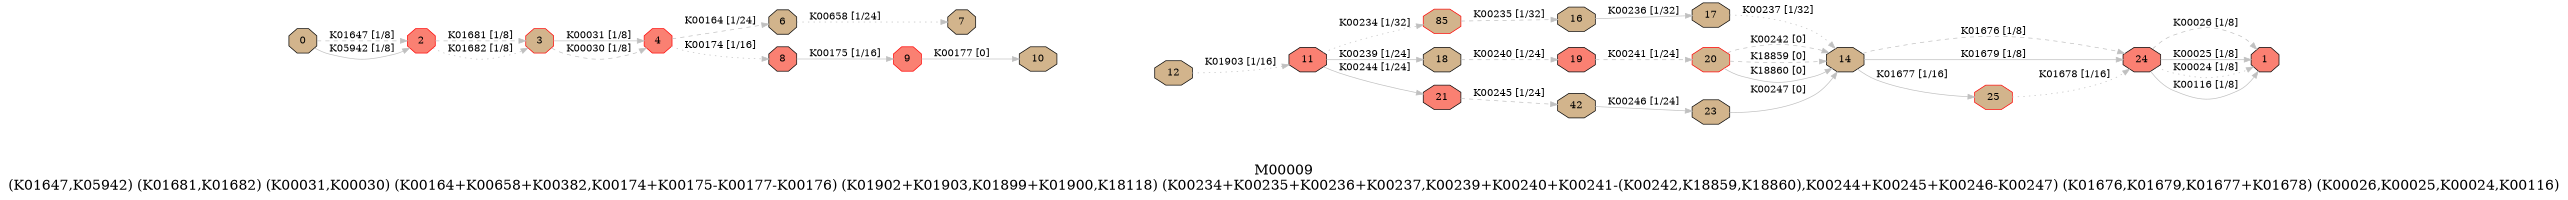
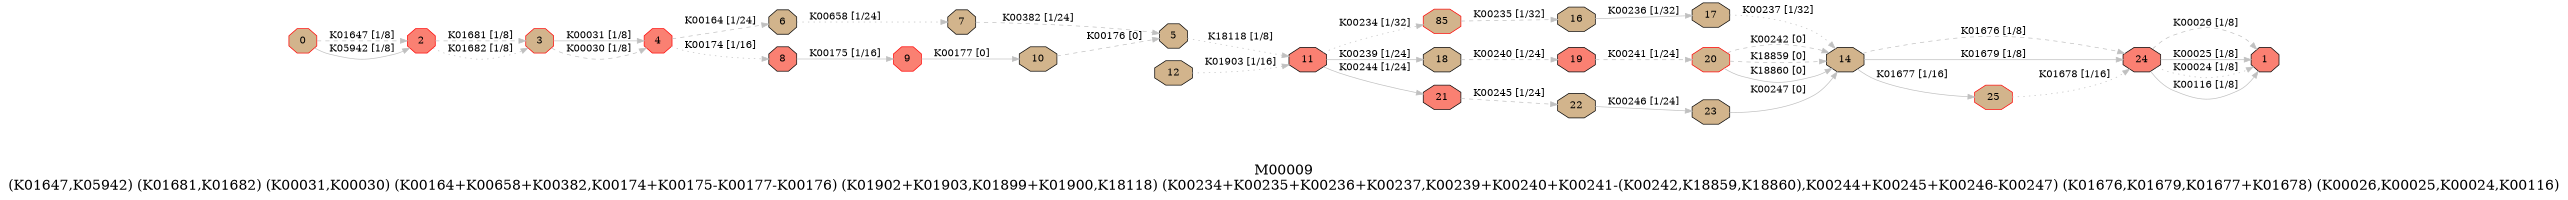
node "5": added
node "0": color black -> red
node "42": label "42" -> "22"
